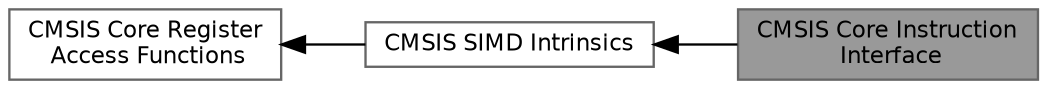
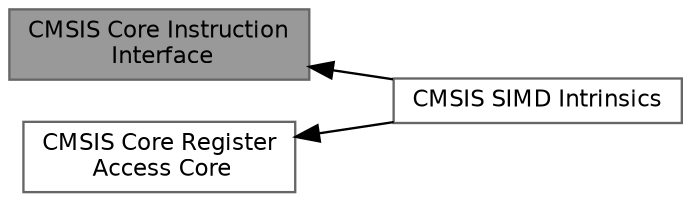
node "CMSIS Core Register Access Functions": label "CMSIS Core Register Access Functions" -> "CMSIS Core Register Access Core"
edge "CMSIS Core Instruction Interface" -> "CMSIS SIMD Intrinsics": reversed
